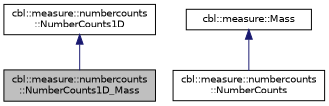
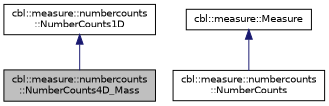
node "cbl::measure::Mass": label "cbl::measure::Mass" -> "cbl::measure::Measure"
node "cbl::measure::numbercounts ::NumberCounts1D_Mass": label "cbl::measure::numbercounts ::NumberCounts1D_Mass" -> "cbl::measure::numbercounts ::NumberCounts4D_Mass"
